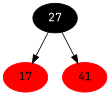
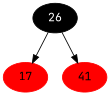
node "27": label "27" -> "26"
